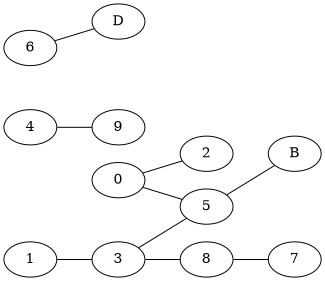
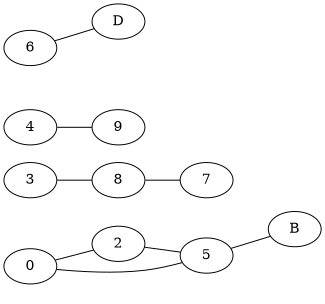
edge "5" -- "3": now "5" -- "2"
node "1": removed
